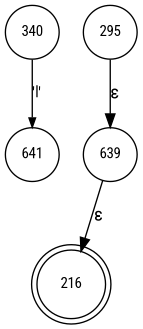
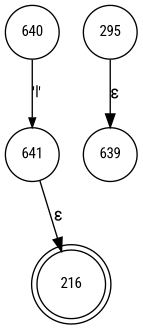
node "340": label "340" -> "640"
edge "639" -> "216": now "641" -> "216"
